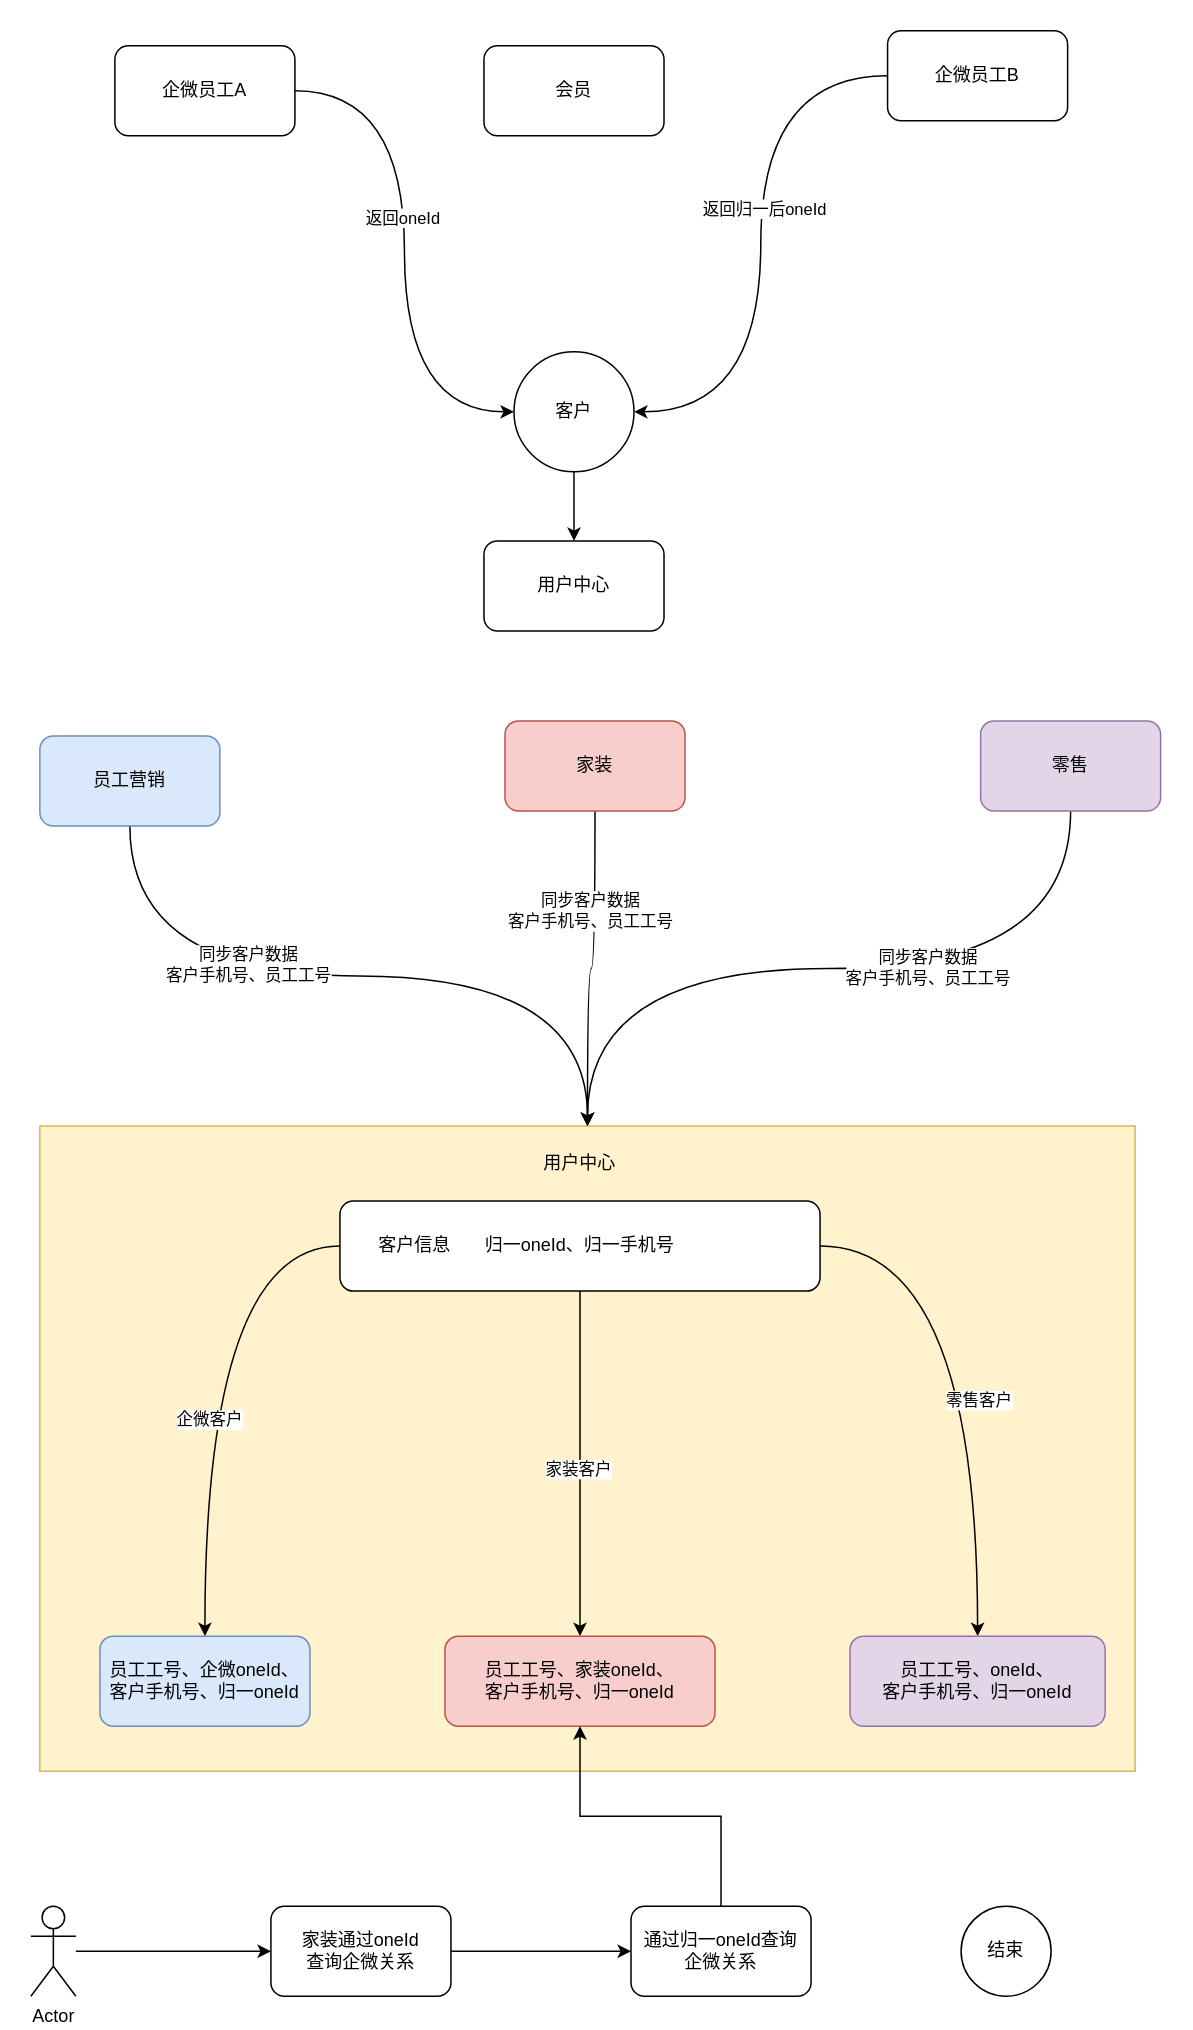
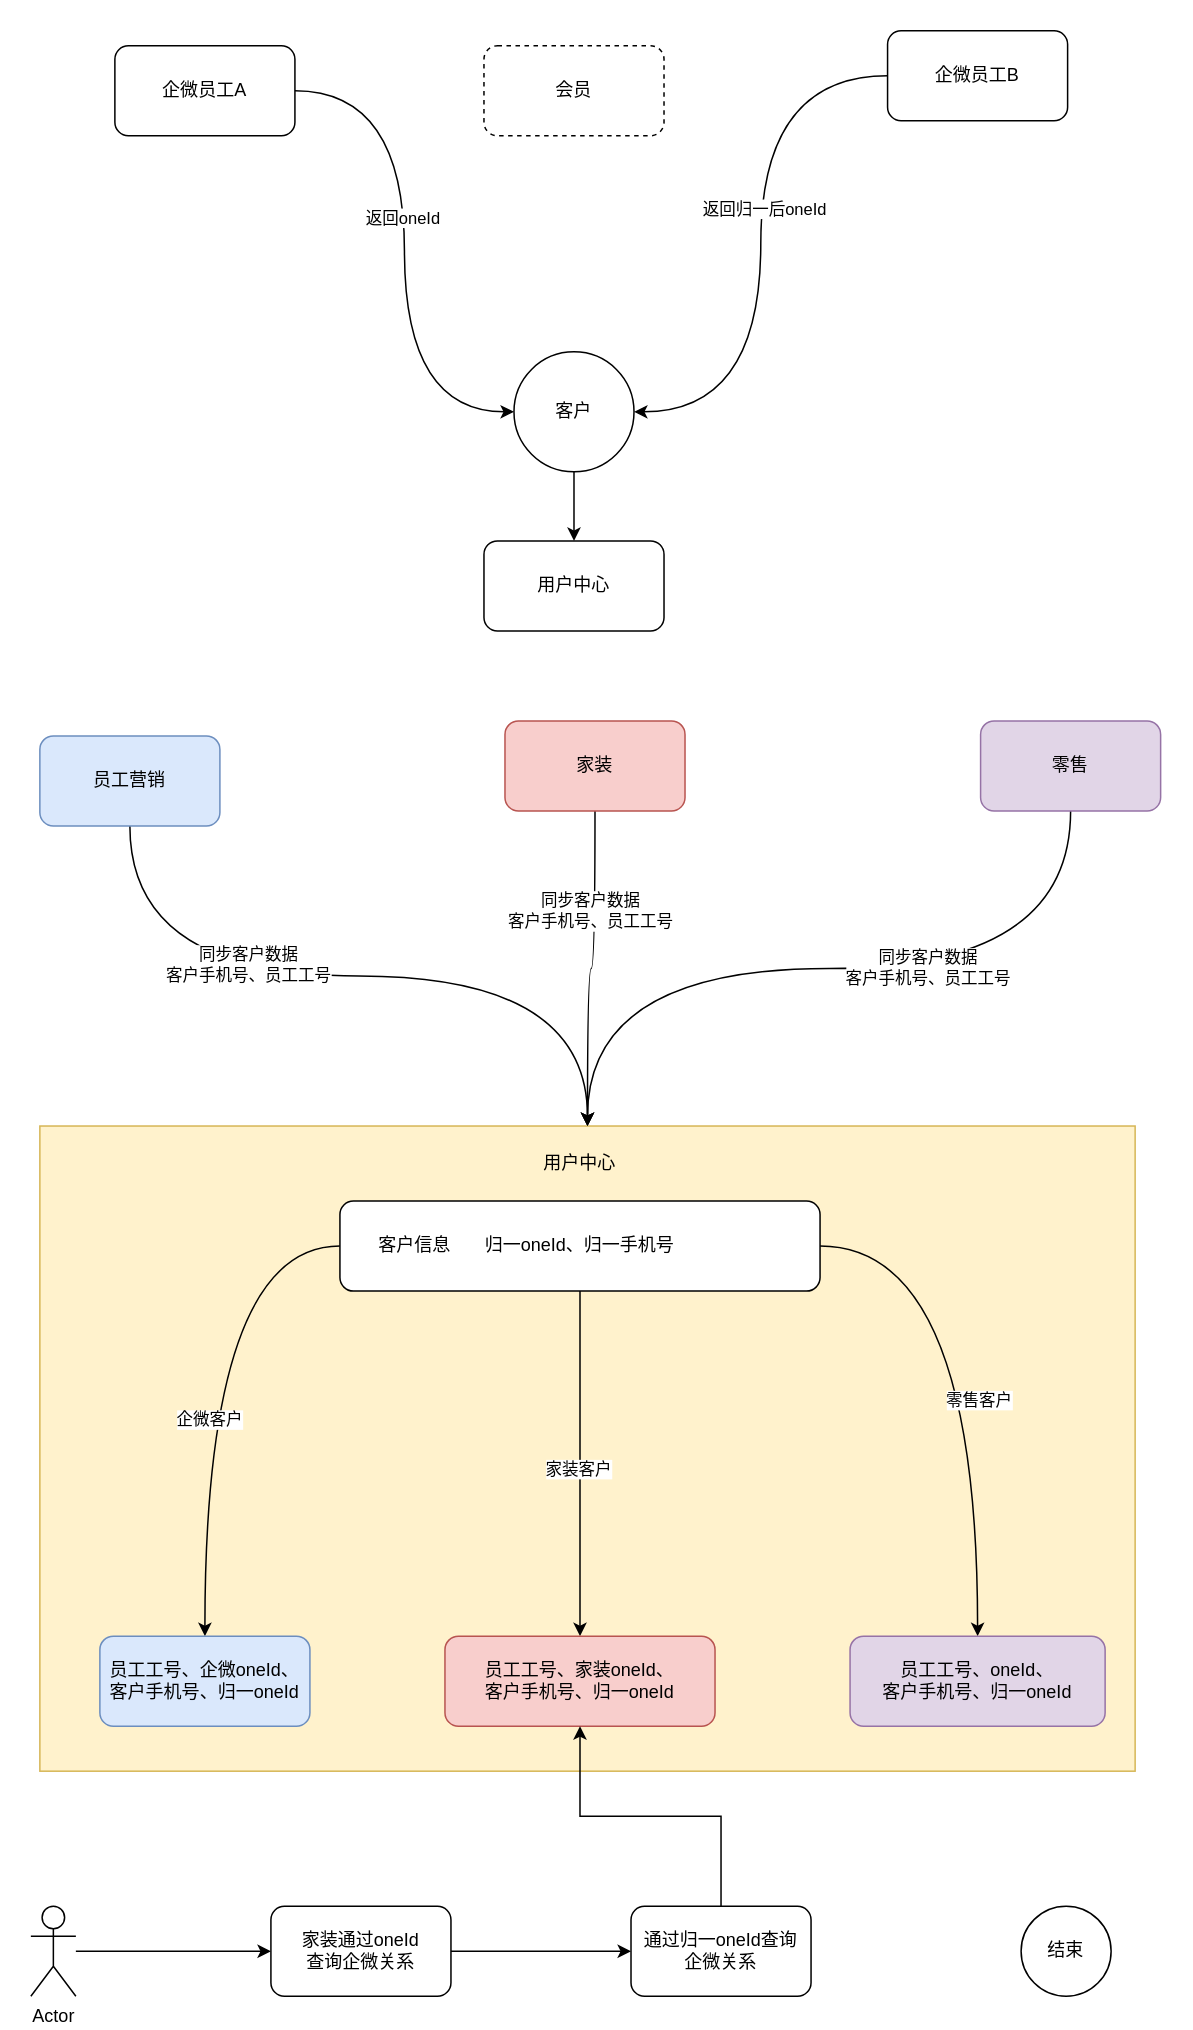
node "会员": style solid -> dashed
node "结束": moved (1006, 1951) -> (1066, 1951)
